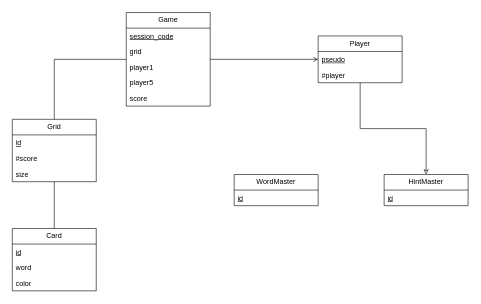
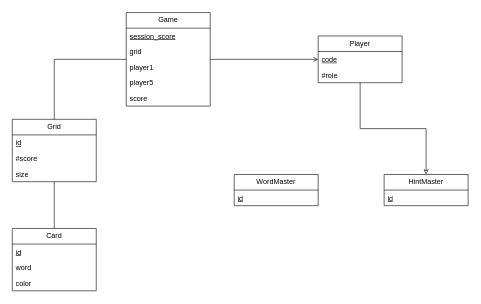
node "session_code": label "session_code" -> "session_score"
node "pseudo": label "pseudo" -> "code"
node "#player": label "#player" -> "#role"
